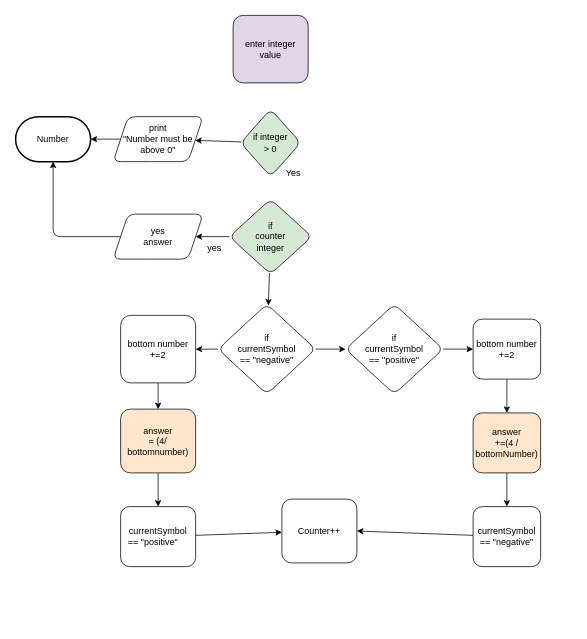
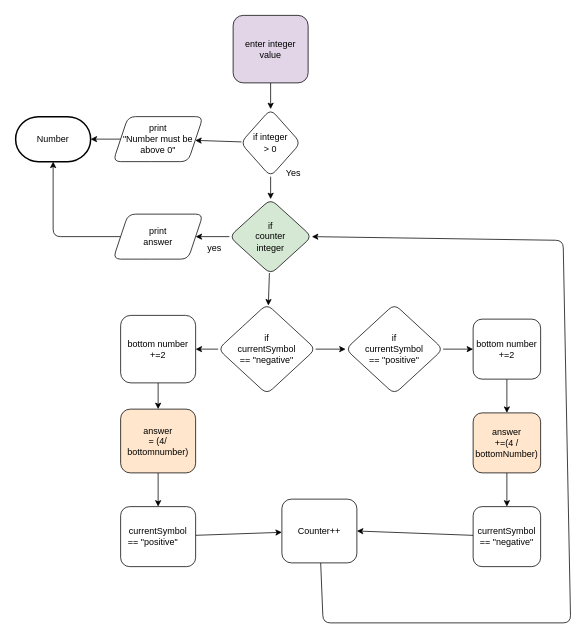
edge "enter integer value" -> "if integer > 0": added
node "if integer > 0": fillcolor #d5e8d4 -> #ffffff
edge "if integer > 0" -> "if counter integer": added
node "yes answer": label "yes answer" -> "print answer"
edge "Counter++" -> "if counter integer": added
